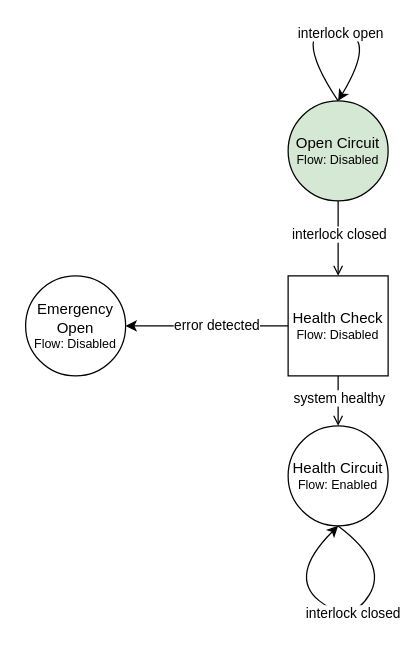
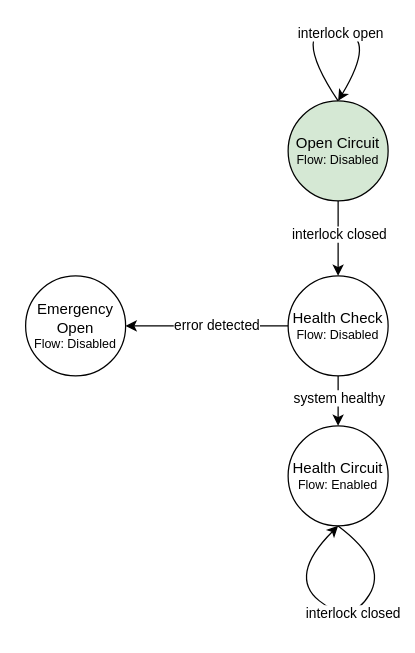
edge "Open Circuit Flow: Disabled" -> "Health Check Flow: Disabled": arrowhead open -> classic
node "Health Check Flow: Disabled": shape rectangle -> ellipse
edge "Health Check Flow: Disabled" -> "Health Circuit Flow: Enabled": arrowhead open -> classic
